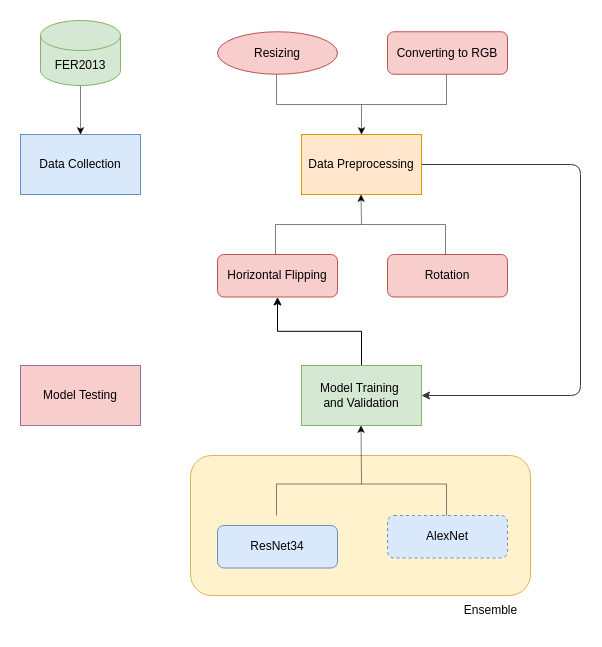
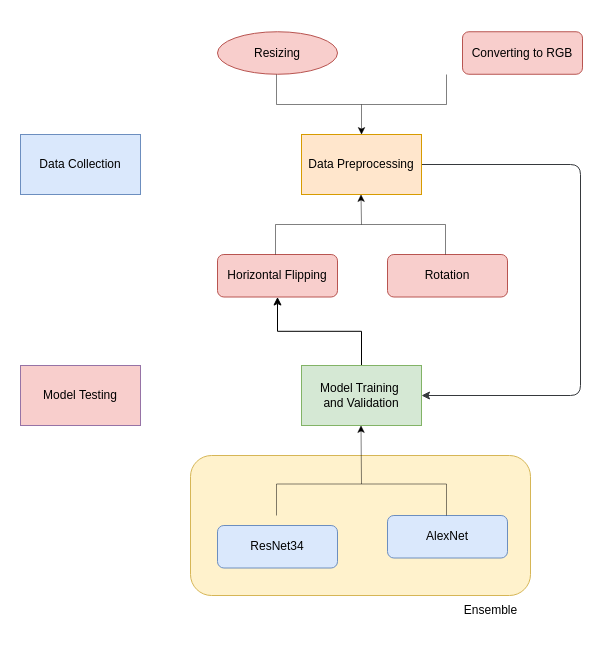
node "FER2013": removed
node "Converting to RGB": moved (448, 53) -> (523, 53)
edge "FER2013" -> "Data Collection": removed
node "AlexNet": style dashed -> solid
